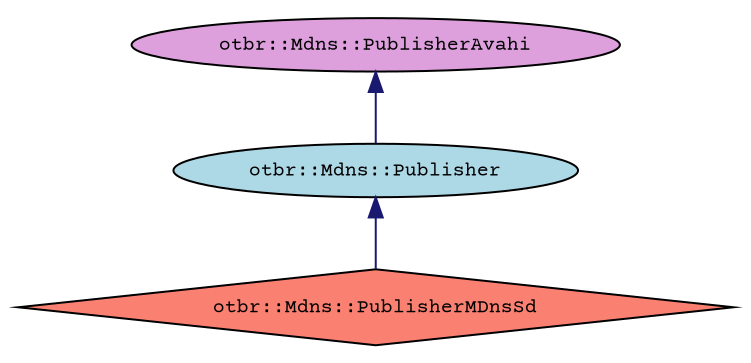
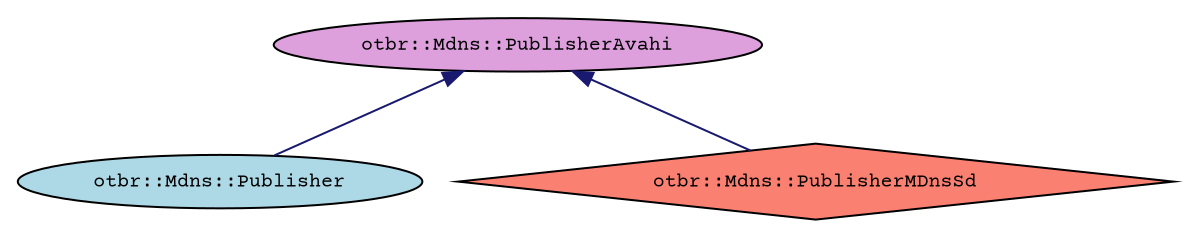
edge "otbr::Mdns::PublisherMDnsSd" -> "otbr::Mdns::Publisher": now "otbr::Mdns::PublisherMDnsSd" -> "otbr::Mdns::PublisherAvahi"
